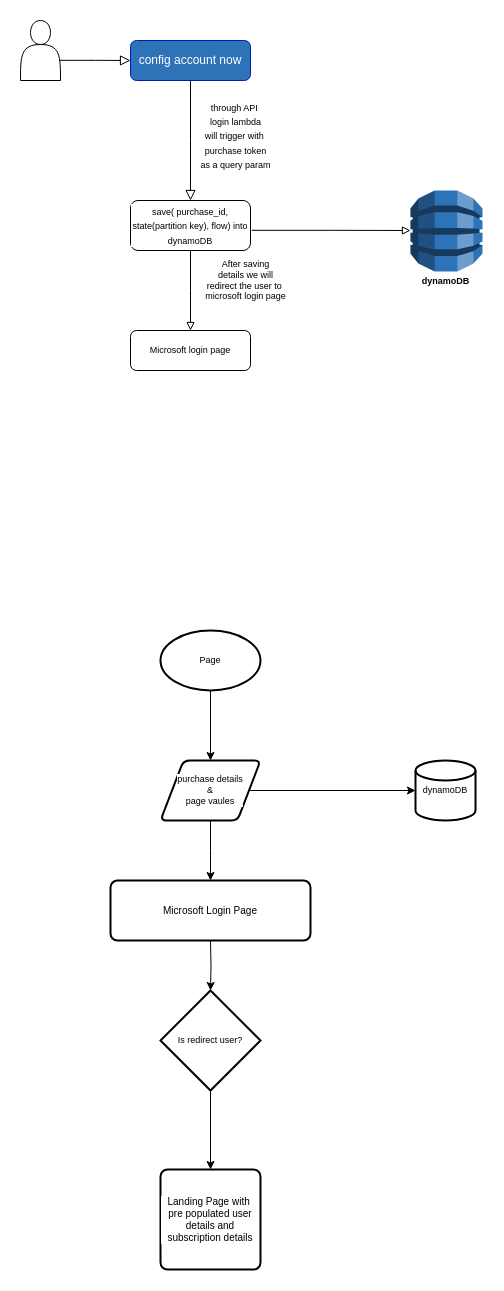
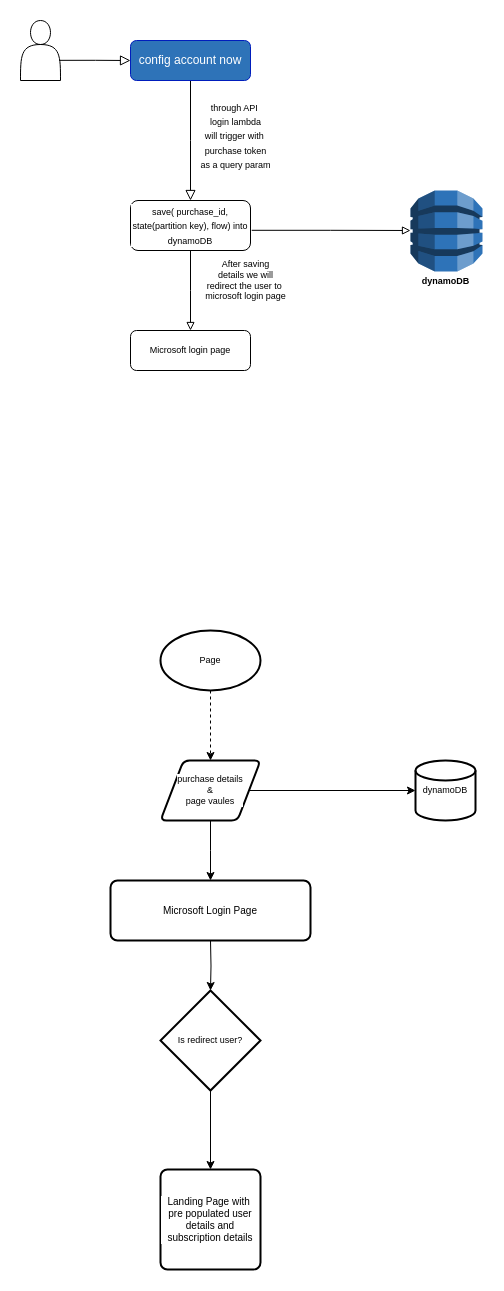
edge "Page" -> "purchase details & page vaules": style solid -> dashed
